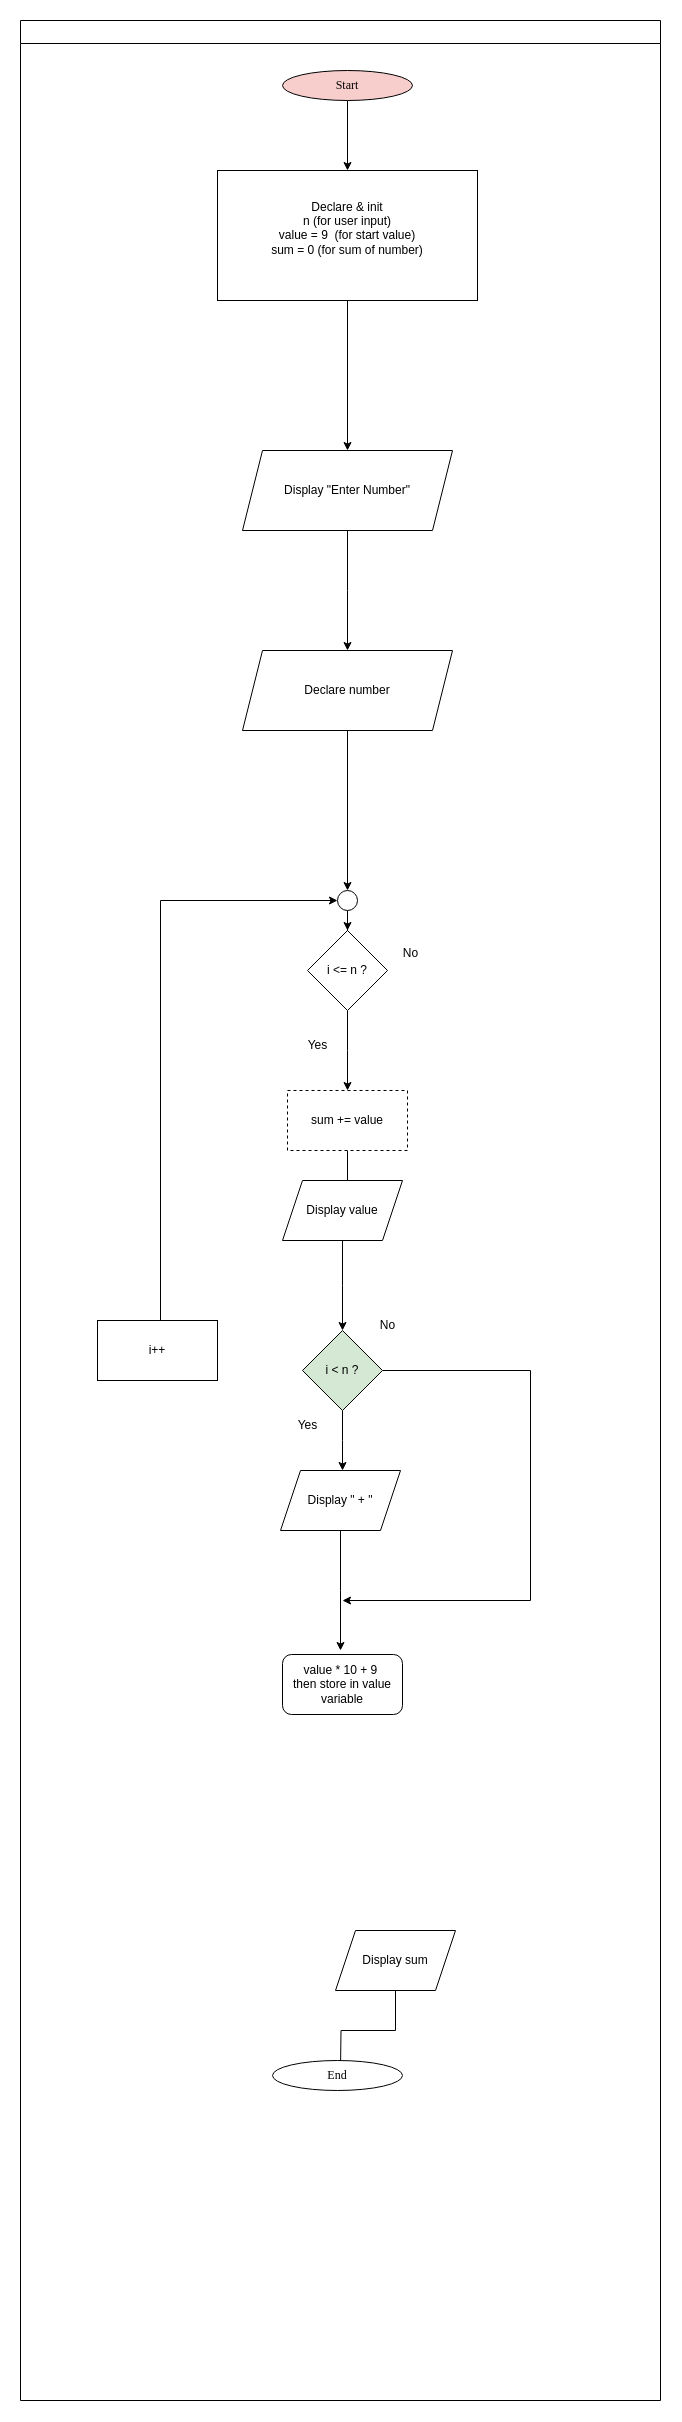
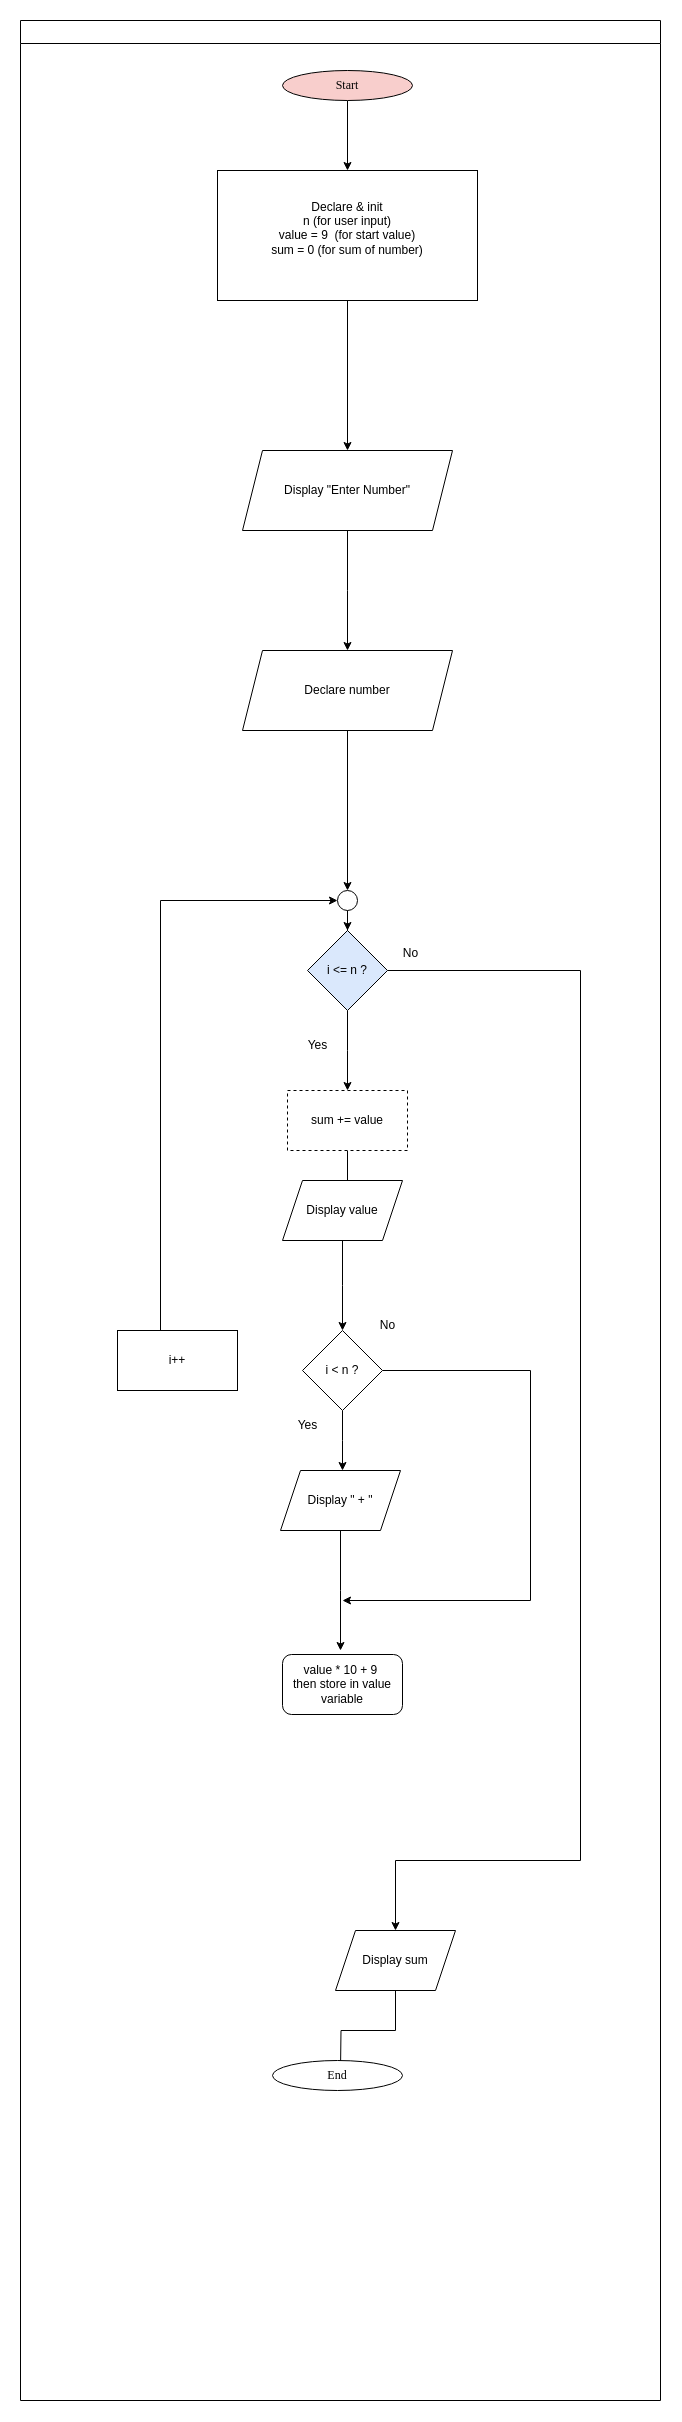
node "i <= n ?": fillcolor #ffffff -> #dae8fc
node "i++": moved (158, 1351) -> (178, 1361)
node "i < n ?": fillcolor #d5e8d4 -> #ffffff
edge "i <= n ?" -> "Display sum": added
